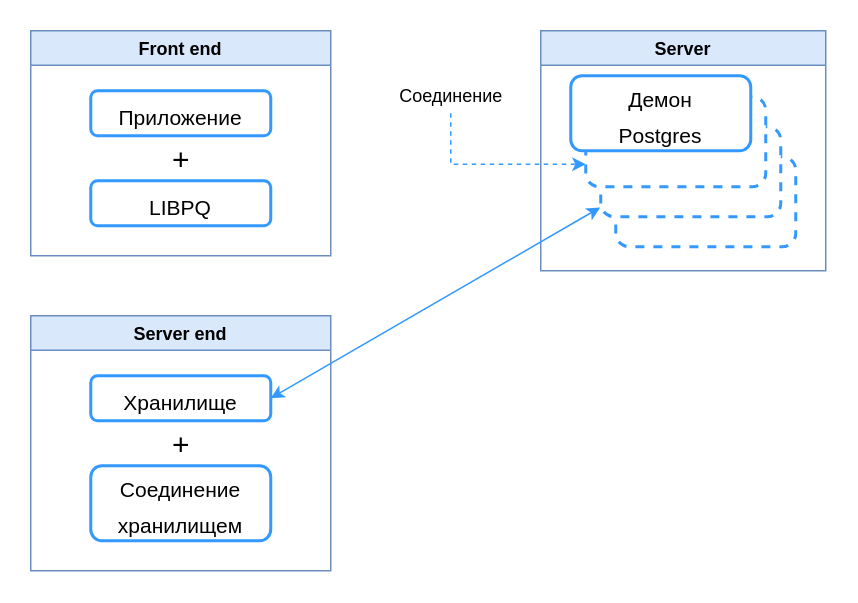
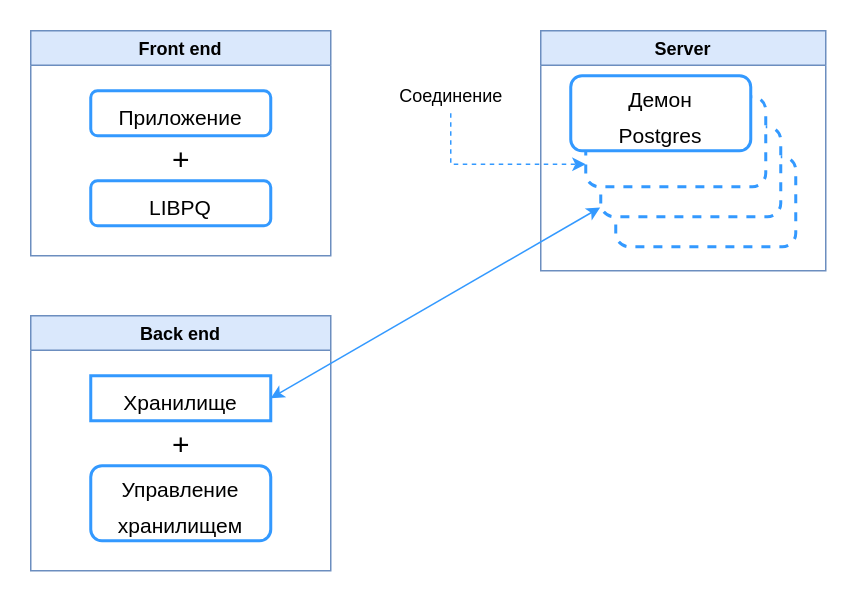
node "Server end": label "Server end" -> "Back end"
node "Хранилище": shape rounded rectangle -> rectangle
node "Соединение хранилищем": label "Соединение хранилищем" -> "Управление хранилищем"
